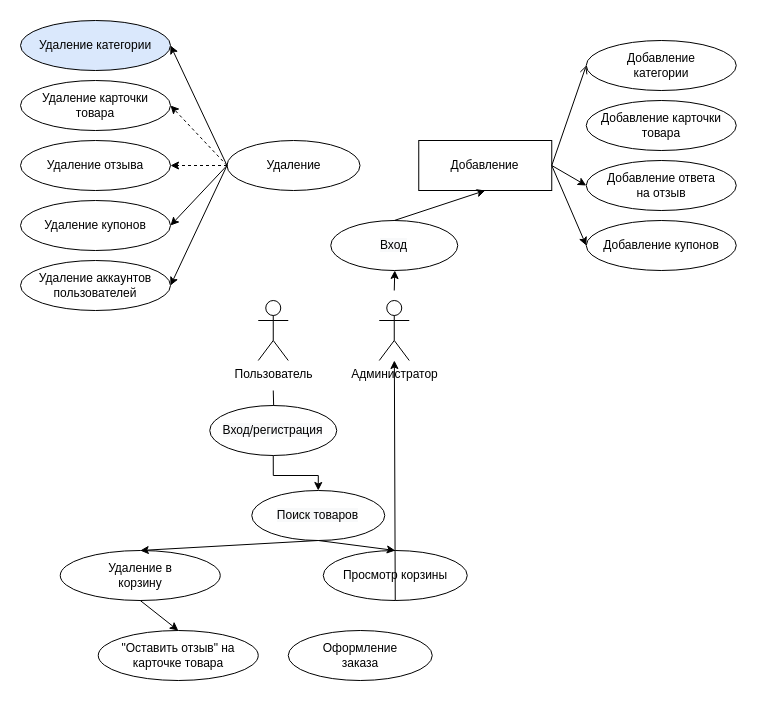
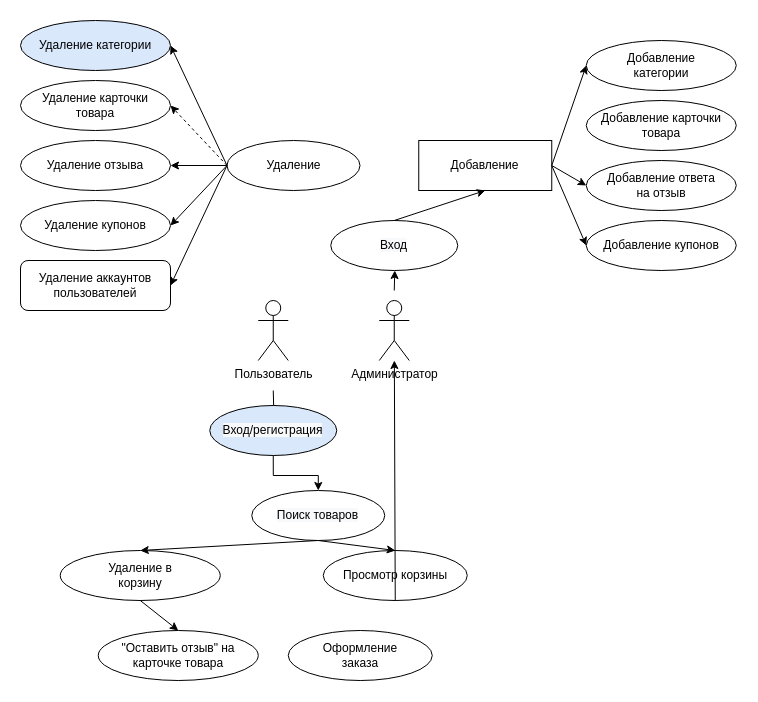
edge "Добавление" -> "Добавление категории": arrowhead open -> classic
edge "Удаление" -> "Удаление отзыва": style dashed -> solid
node "Удаление аккаунтов пользователей": shape ellipse -> rounded rectangle
node "Вход/регистрация": fillcolor #ffffff -> #dae8fc
